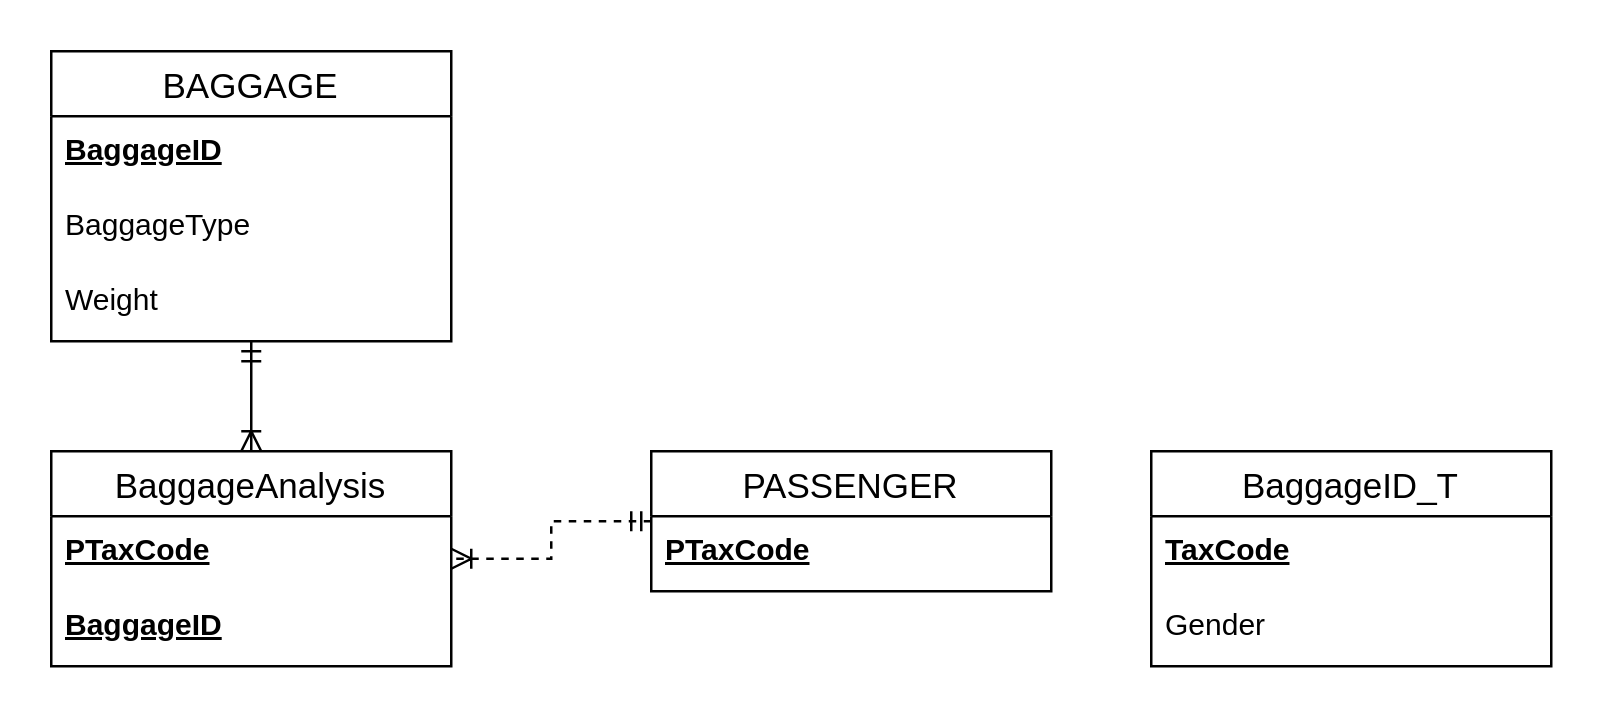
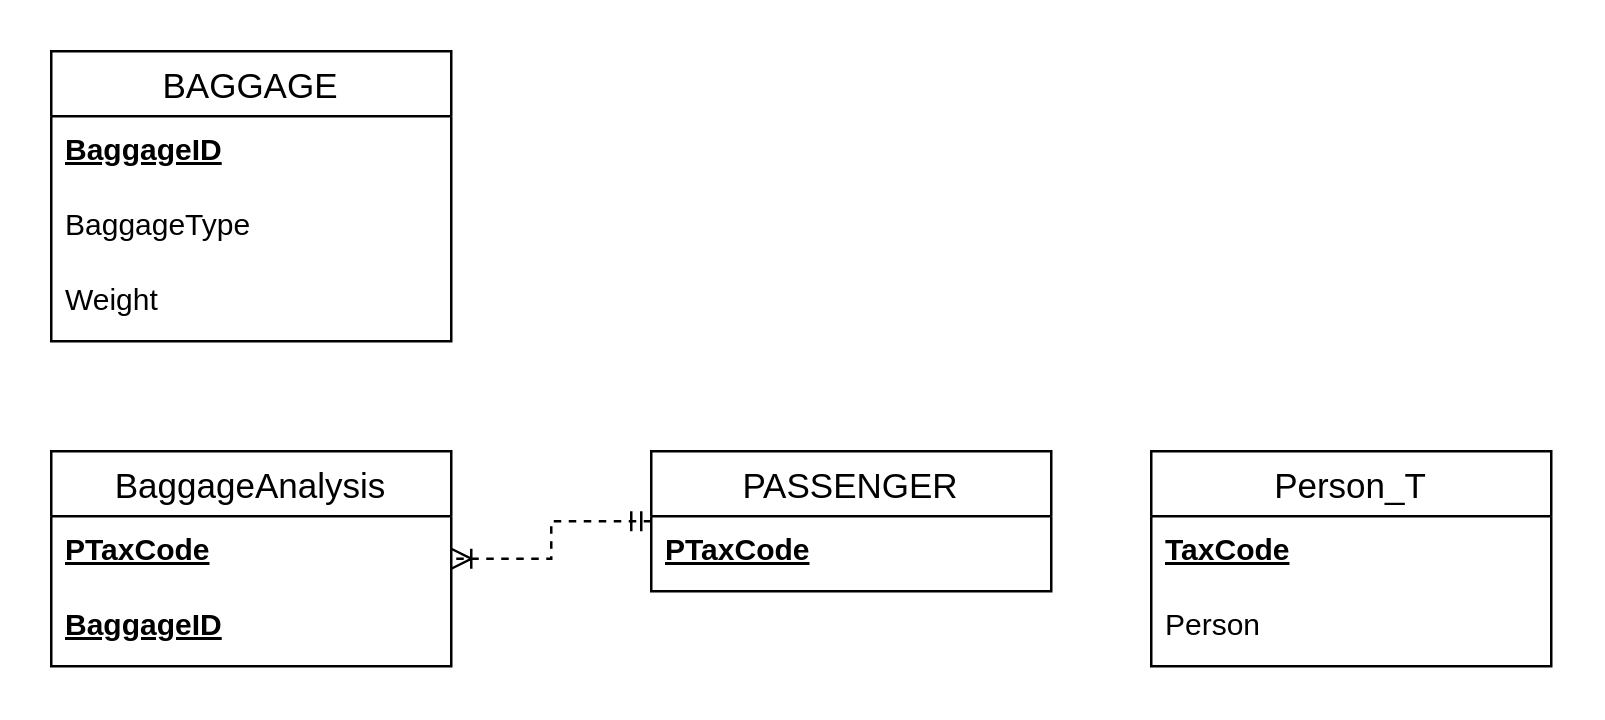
edge "BAGGAGE" -- "BaggageAnalysis": removed
node "BaggageID_T": label "BaggageID_T" -> "Person_T"
node "Gender": label "Gender" -> "Person"
